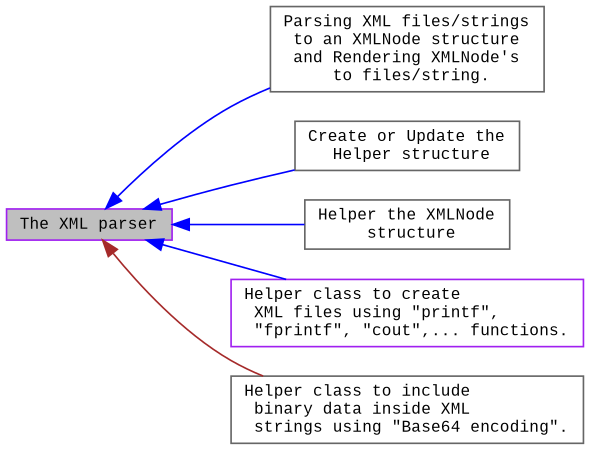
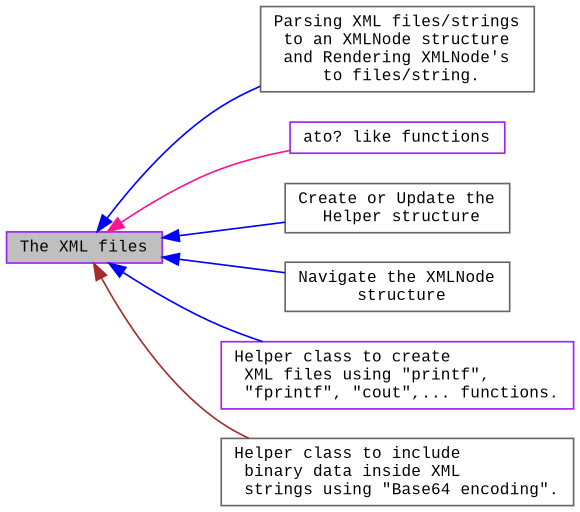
node "ato? like functions": added
node "The XML parser": label "The XML parser" -> "The XML files"
node "Helper the XMLNode structure": label "Helper the XMLNode structure" -> "Navigate the XMLNode structure"
